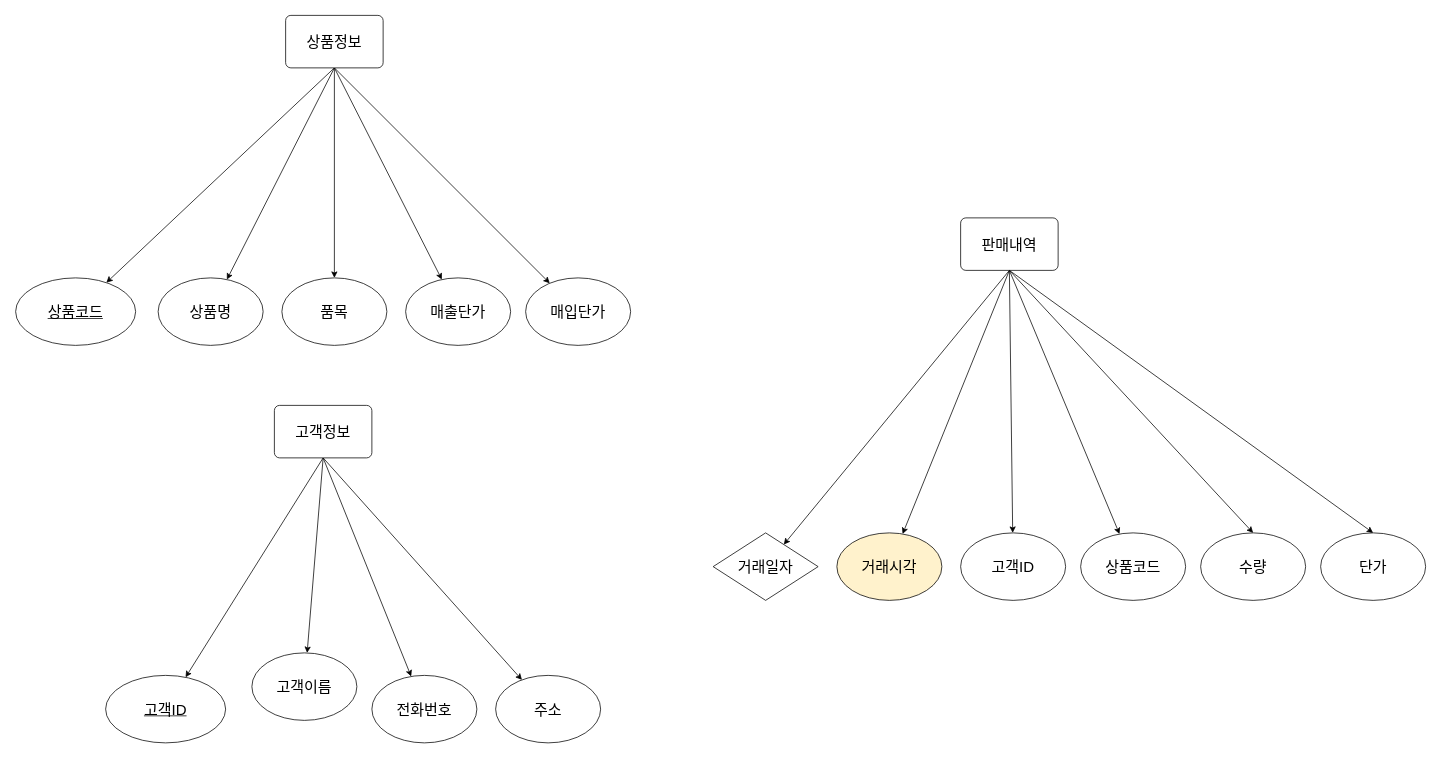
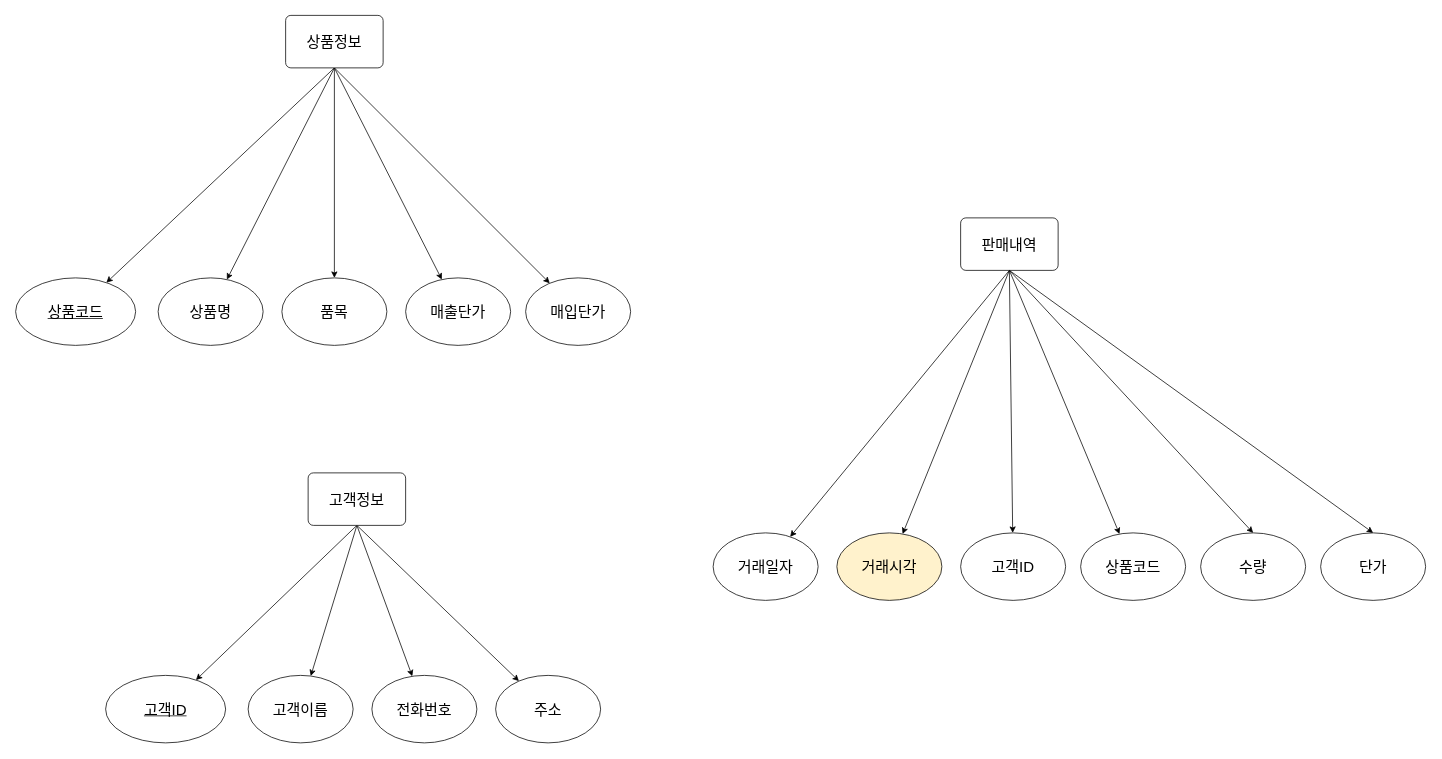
node "고객정보": moved (323, 432) -> (357, 499)
node "거래일자": shape diamond -> ellipse
node "고객이름": moved (304, 687) -> (300, 709)
